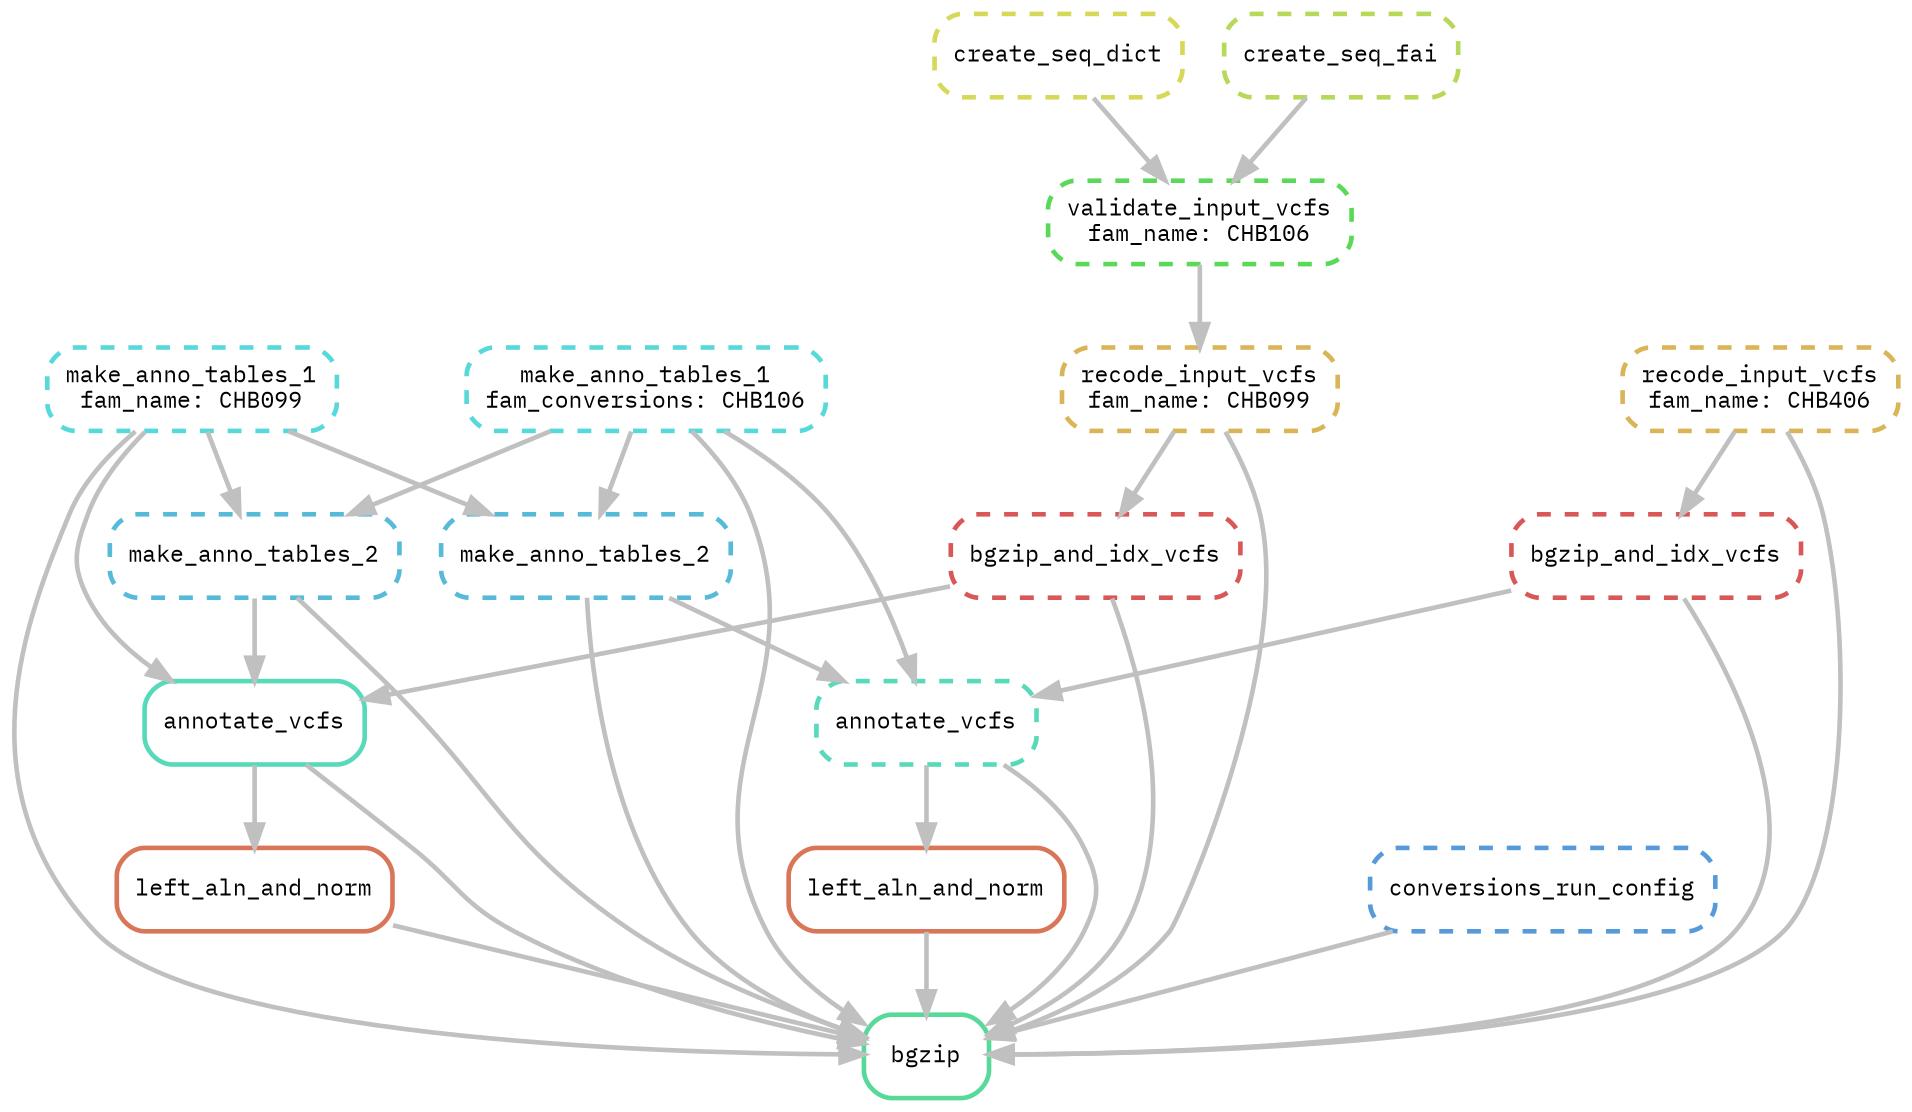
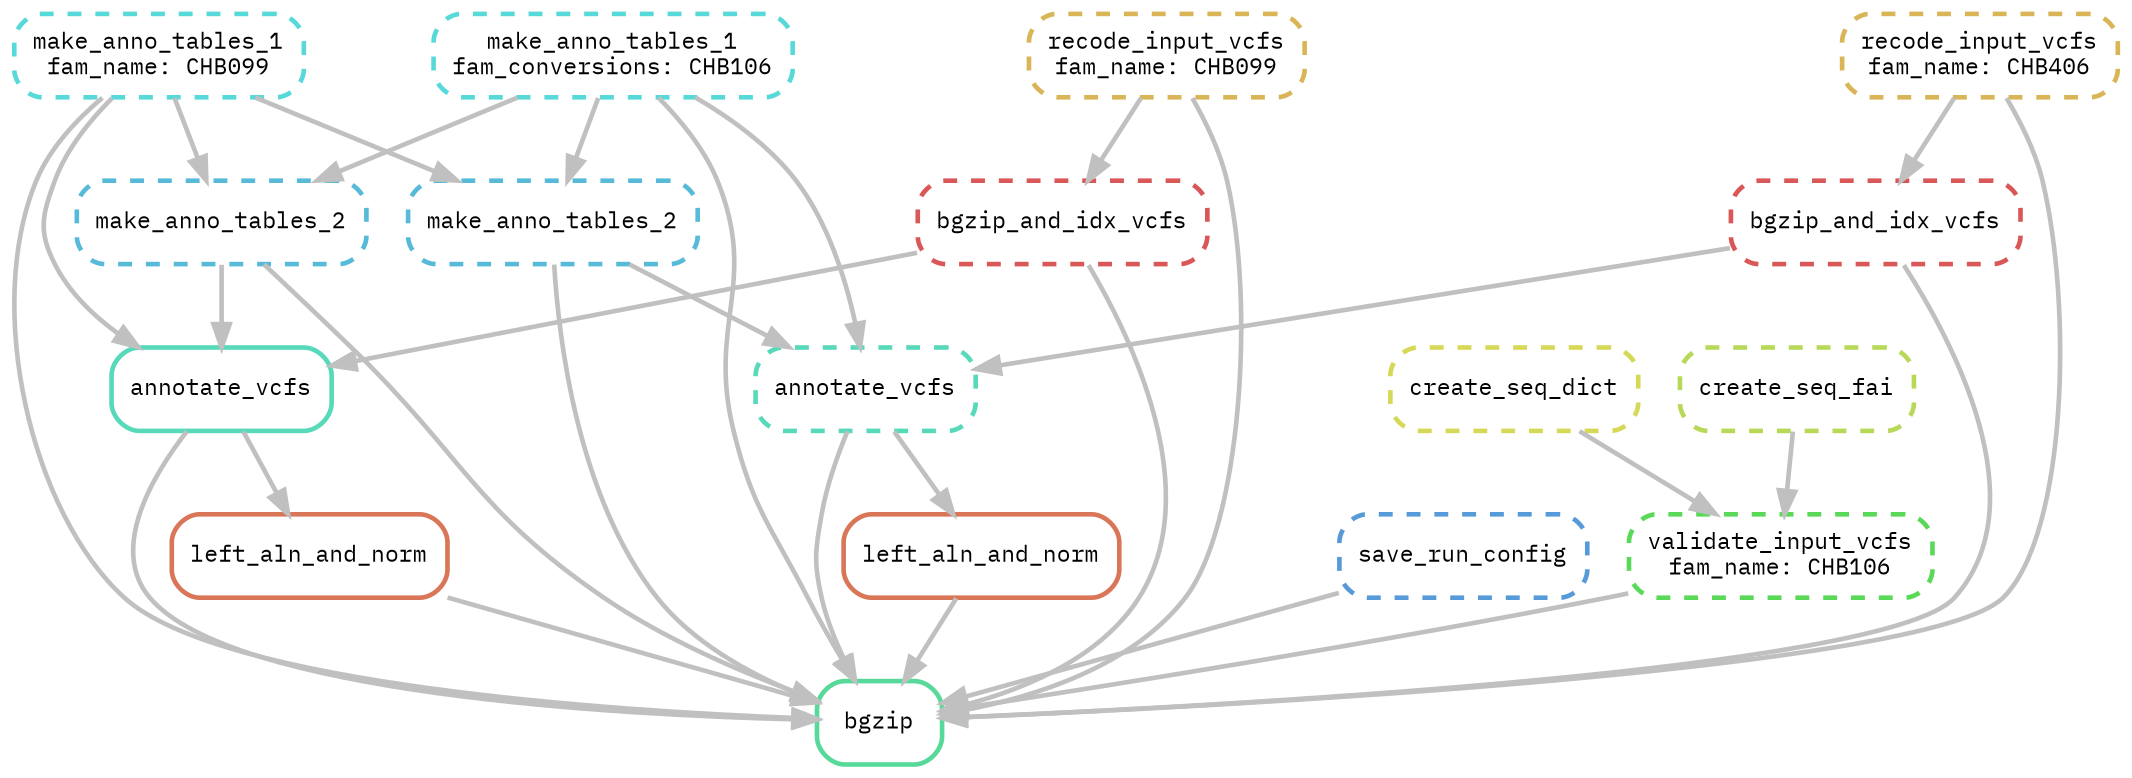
edge "validate_input_vcfs fam_name: CHB106" -> "recode_input_vcfs fam_name: CHB099": now "validate_input_vcfs fam_name: CHB106" -> "bgzip"
node "conversions_run_config": label "conversions_run_config" -> "save_run_config"
